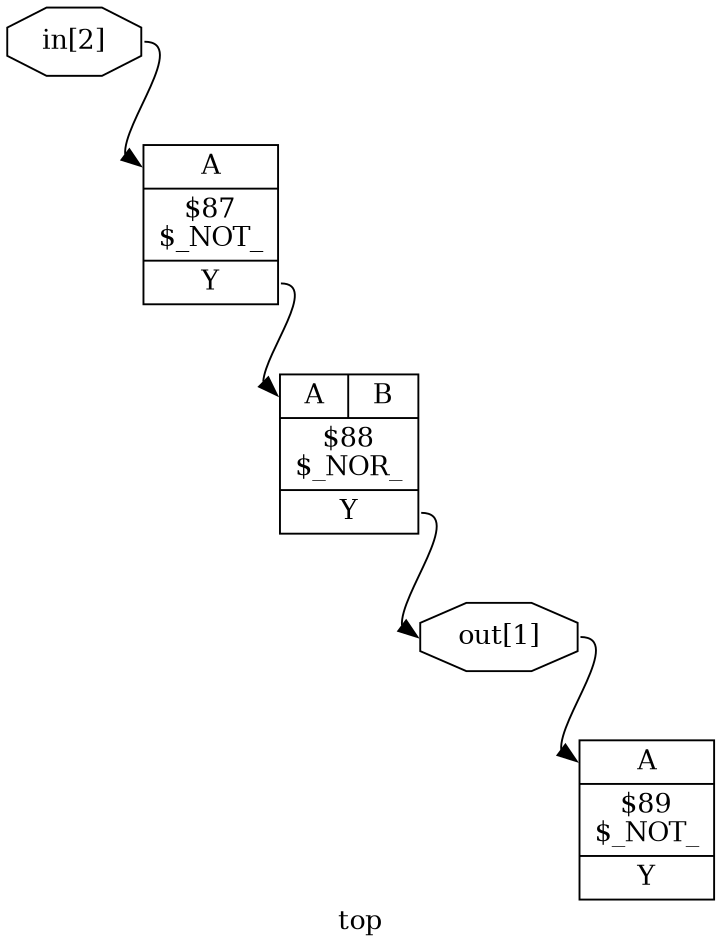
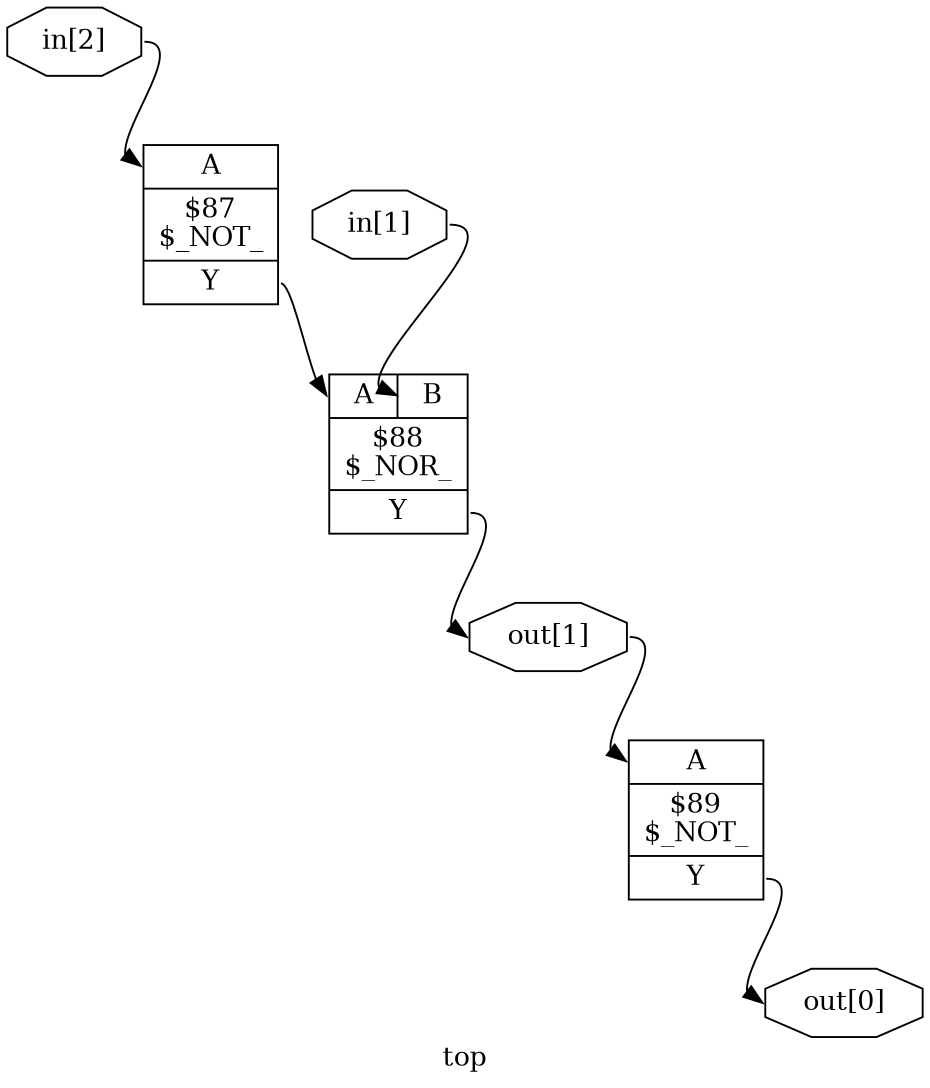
node "in[1]": added
node "out[0]": added
